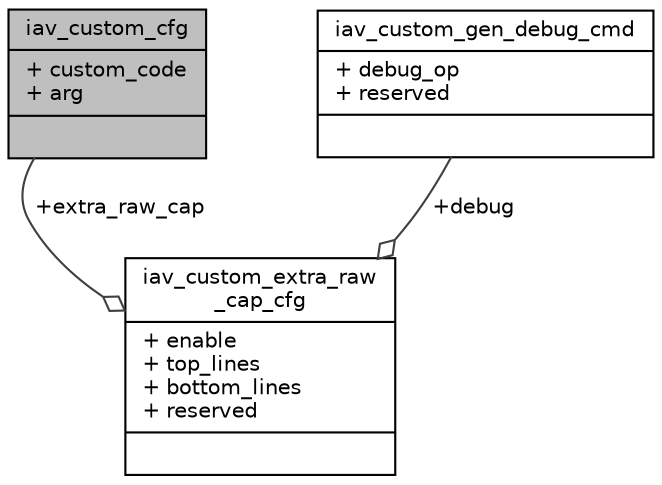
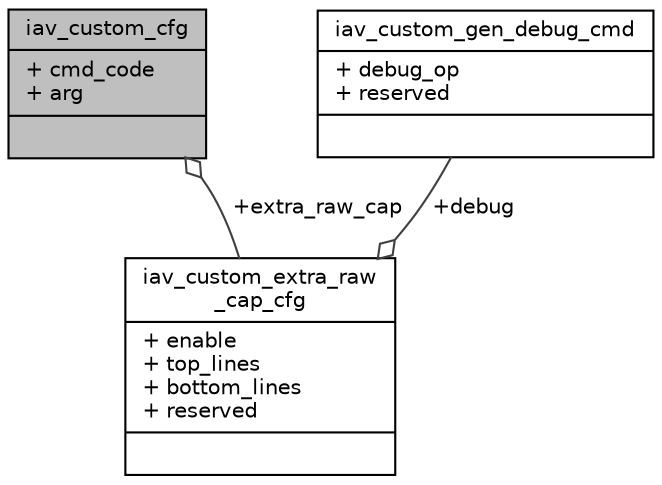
node "iav_custom_cfg": text "+ custom_code" -> "+ cmd_code"
edge "iav_custom_cfg" -> "iav_custom_extra_raw": reversed
